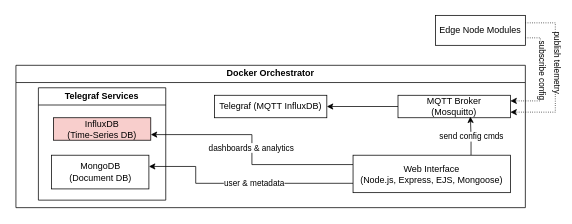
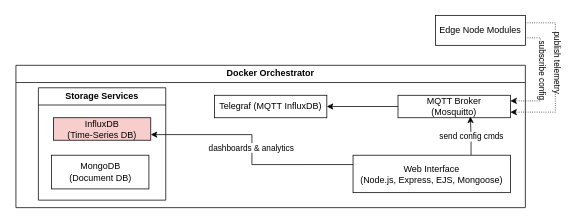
node "Telegraf Services": label "Telegraf Services" -> "Storage Services"
edge "Web Interface (Node.js, Express, EJS, Mongoose)" -> "MongoDB (Document DB)": removed, label "user & metadata"
